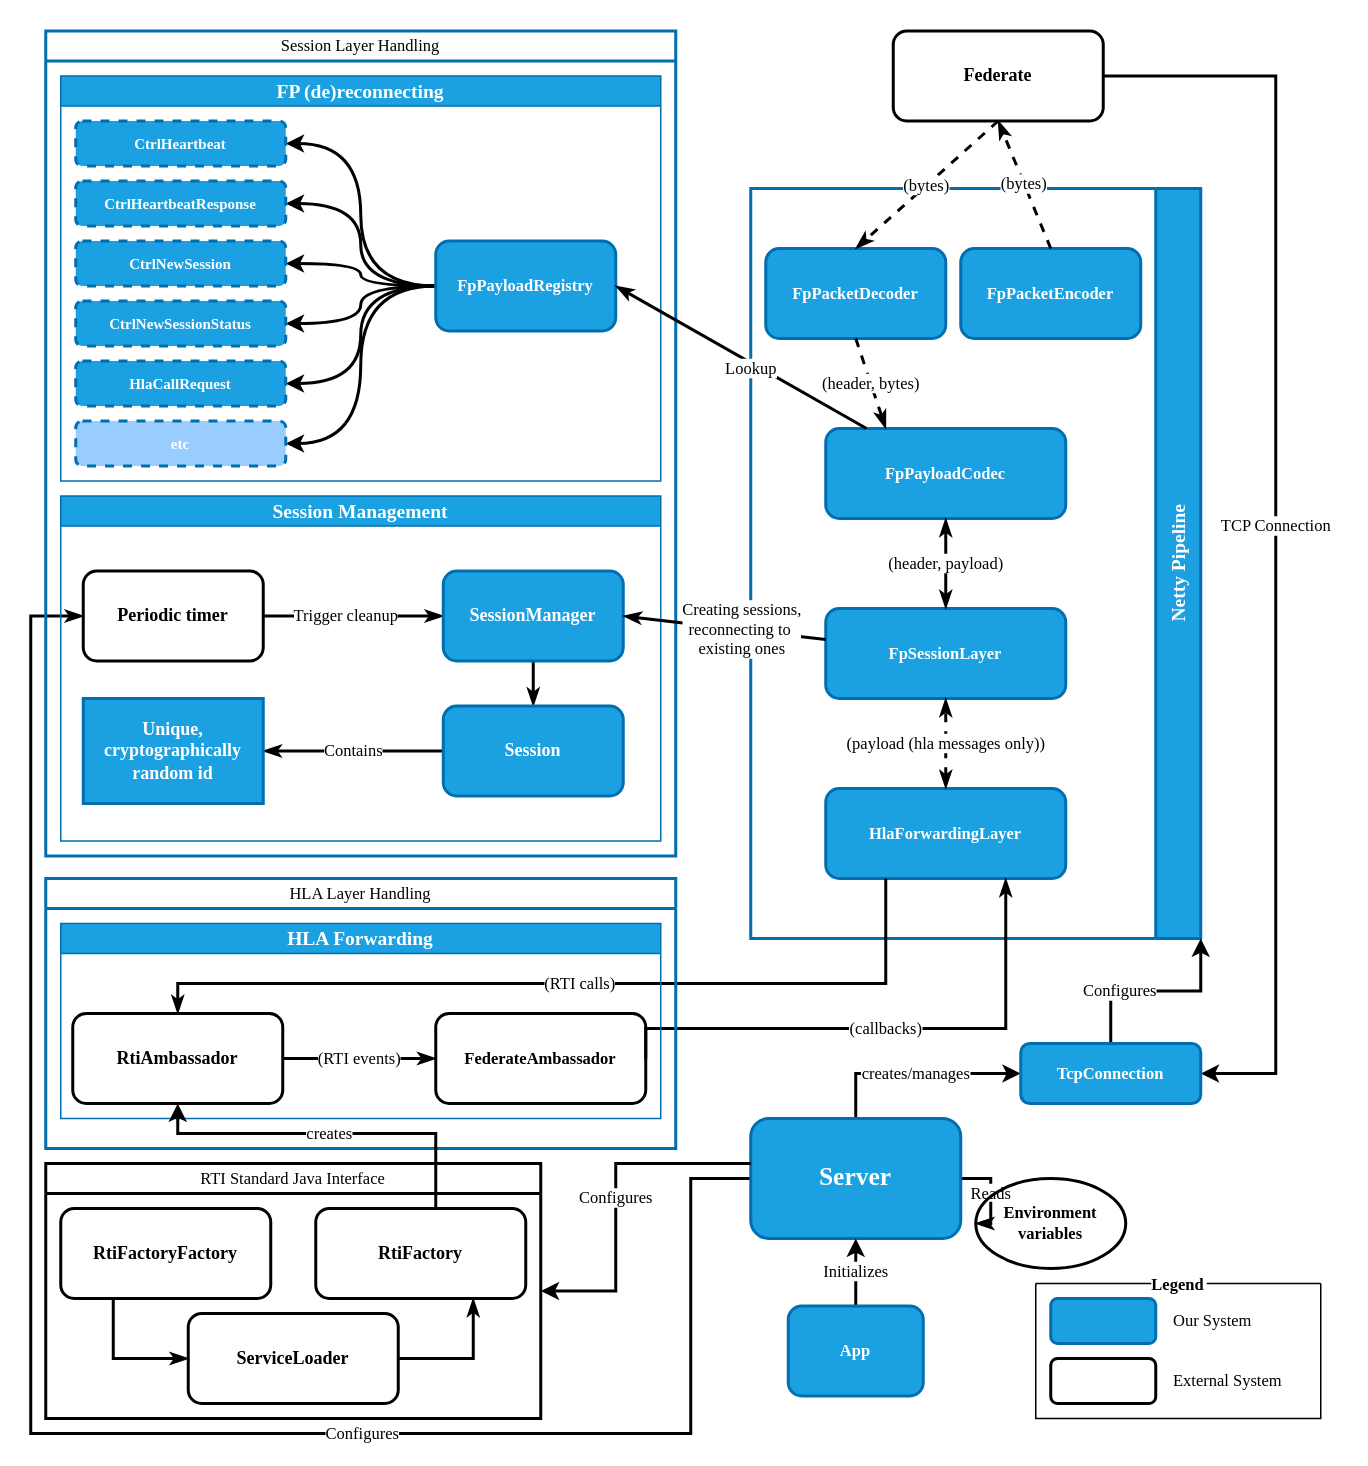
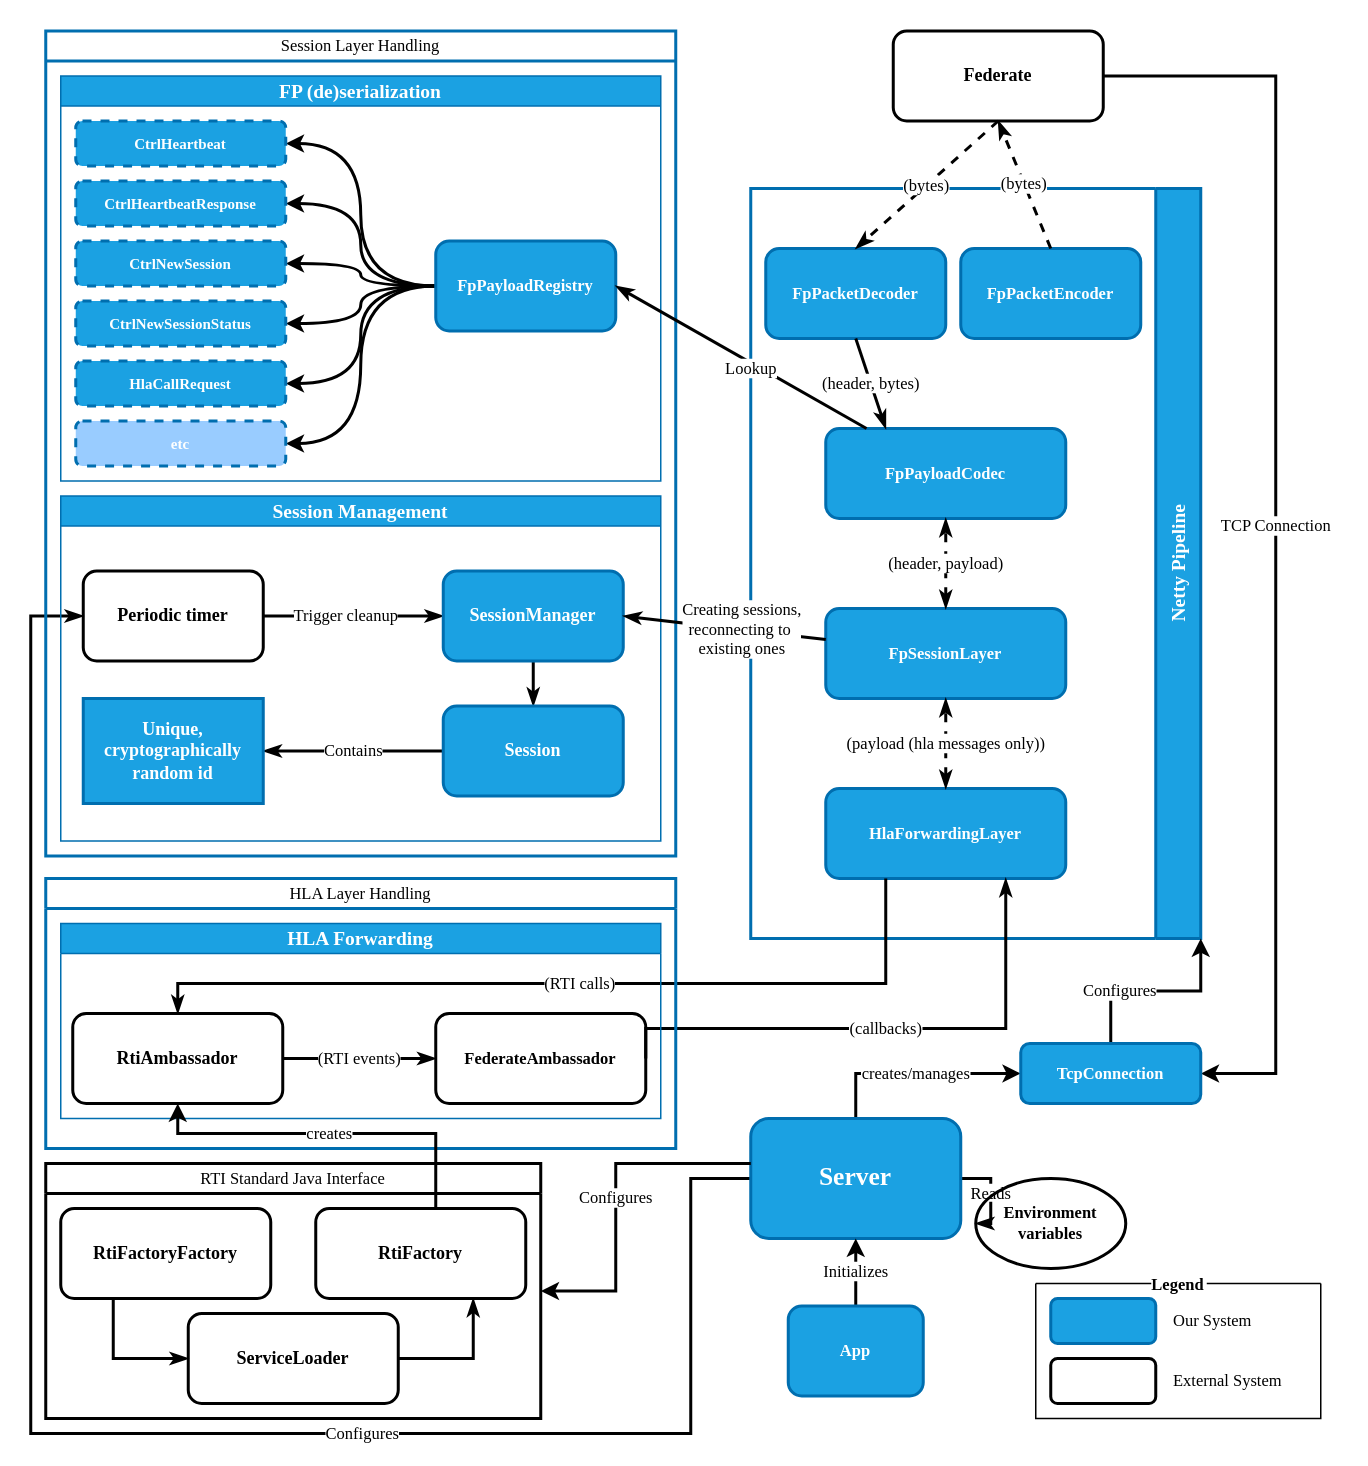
node "FP (de)reconnecting": label "FP (de)reconnecting" -> "FP (de)serialization"
edge "FpPacketDecoder" -> "FpPayloadCodec": style dashed -> solid
edge "FpPayloadCodec" -- "FpSessionLayer": style solid -> dashed
